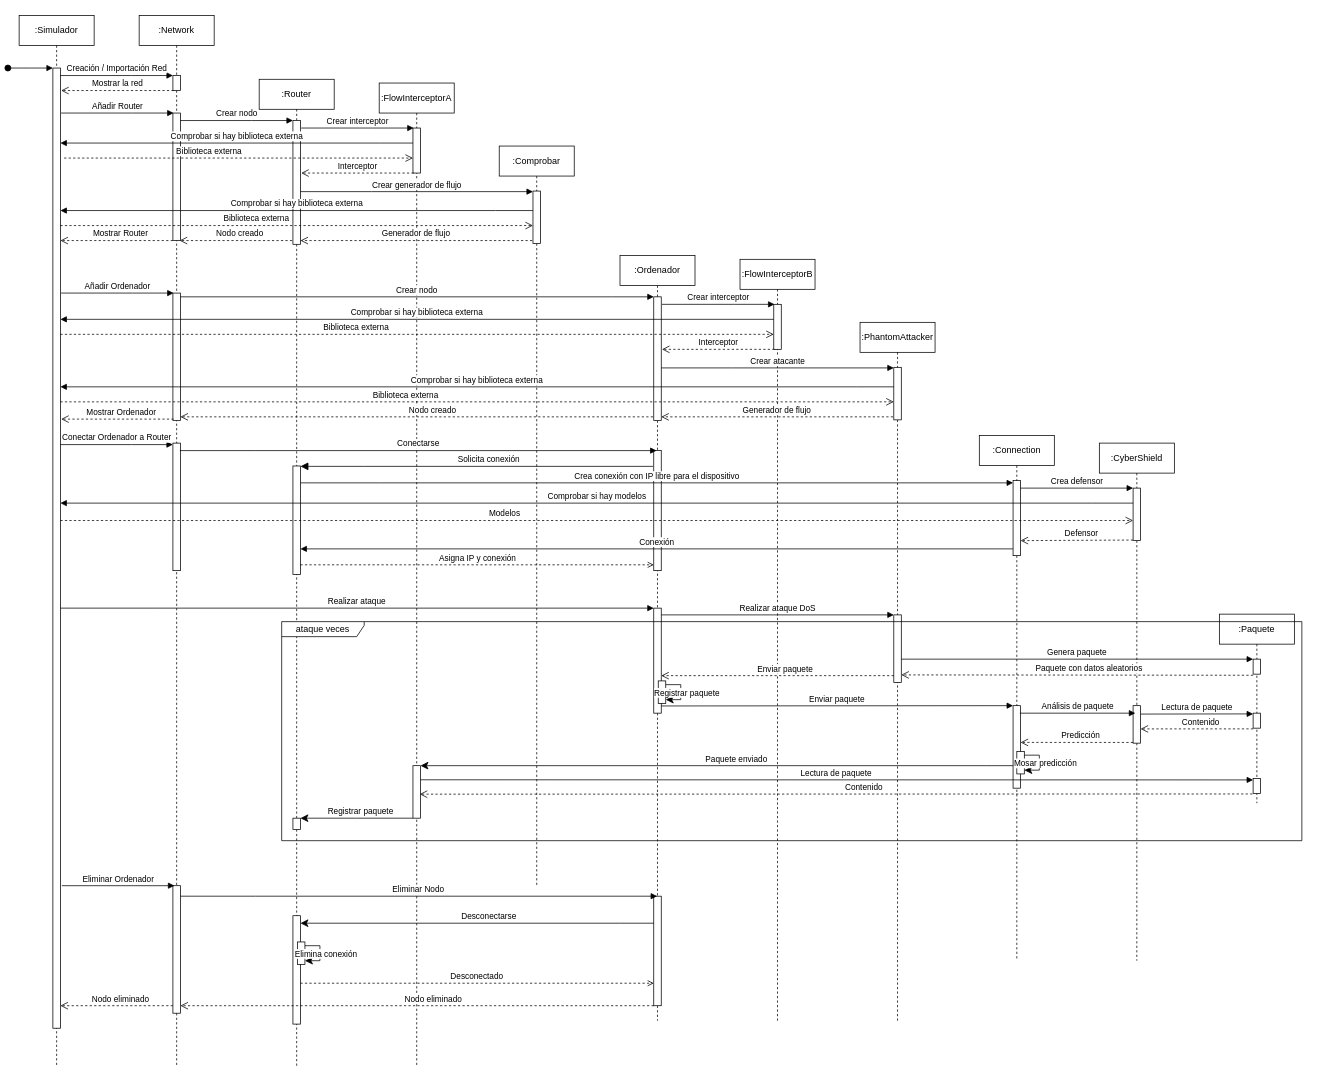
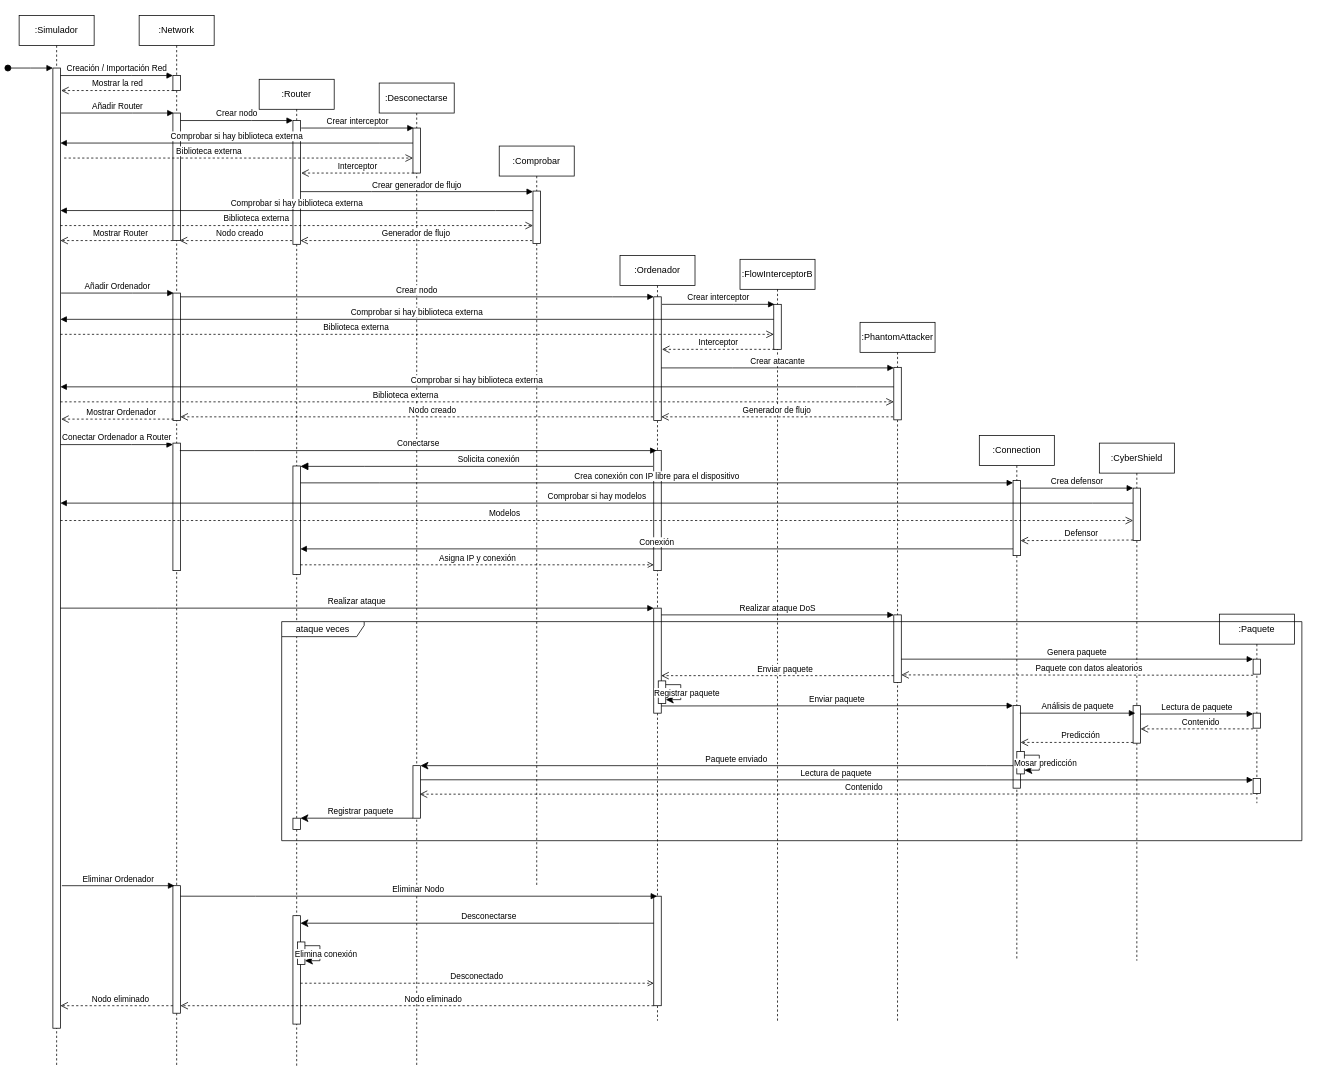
node ":FlowInterceptorA": label ":FlowInterceptorA" -> ":Desconectarse"
